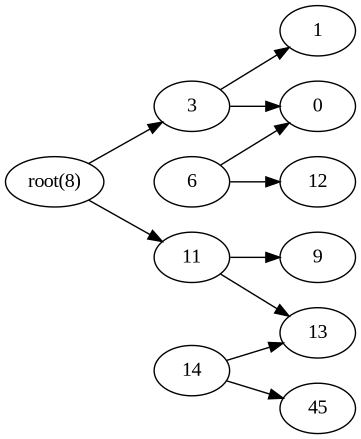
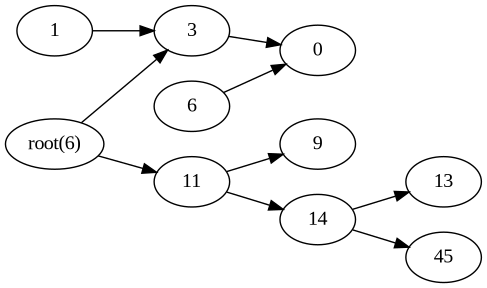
edge "3" -> "1": reversed
node "root(8)": label "root(8)" -> "root(6)"
node "12": removed
edge "11" -> "13": now "11" -> "14"
